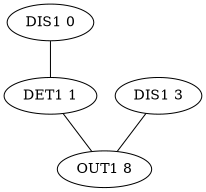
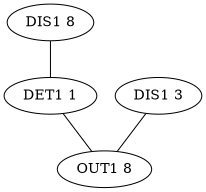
node "DIS1 0": label "DIS1 0" -> "DIS1 8"
